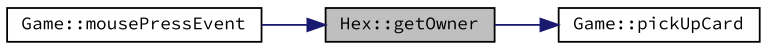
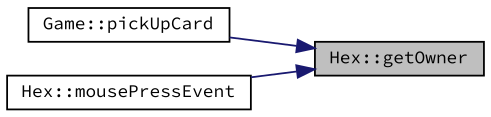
node "Game::mousePressEvent": label "Game::mousePressEvent" -> "Hex::mousePressEvent"
edge "Hex::getOwner" -> "Game::pickUpCard": reversed
